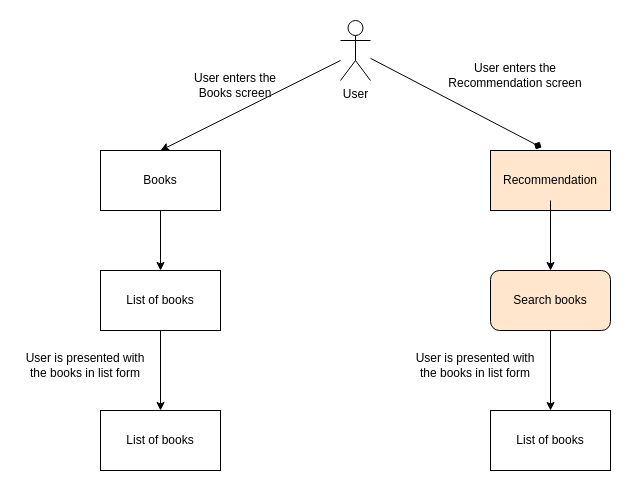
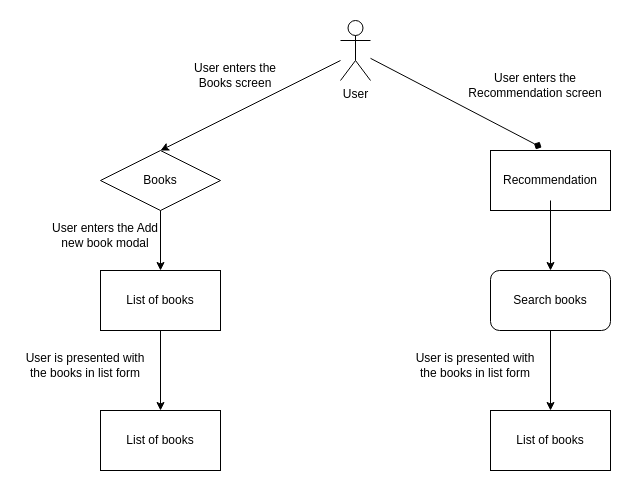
node "User enters the Recommendation screen": moved (516, 76) -> (536, 86)
node "User enters the Books screen": moved (236, 86) -> (236, 76)
node "Books": shape rectangle -> diamond
node "Recommendation": fillcolor #ffe6cc -> #ffffff
node "User enters the Add new book modal": added
node "Search books": fillcolor #ffe6cc -> #ffffff
